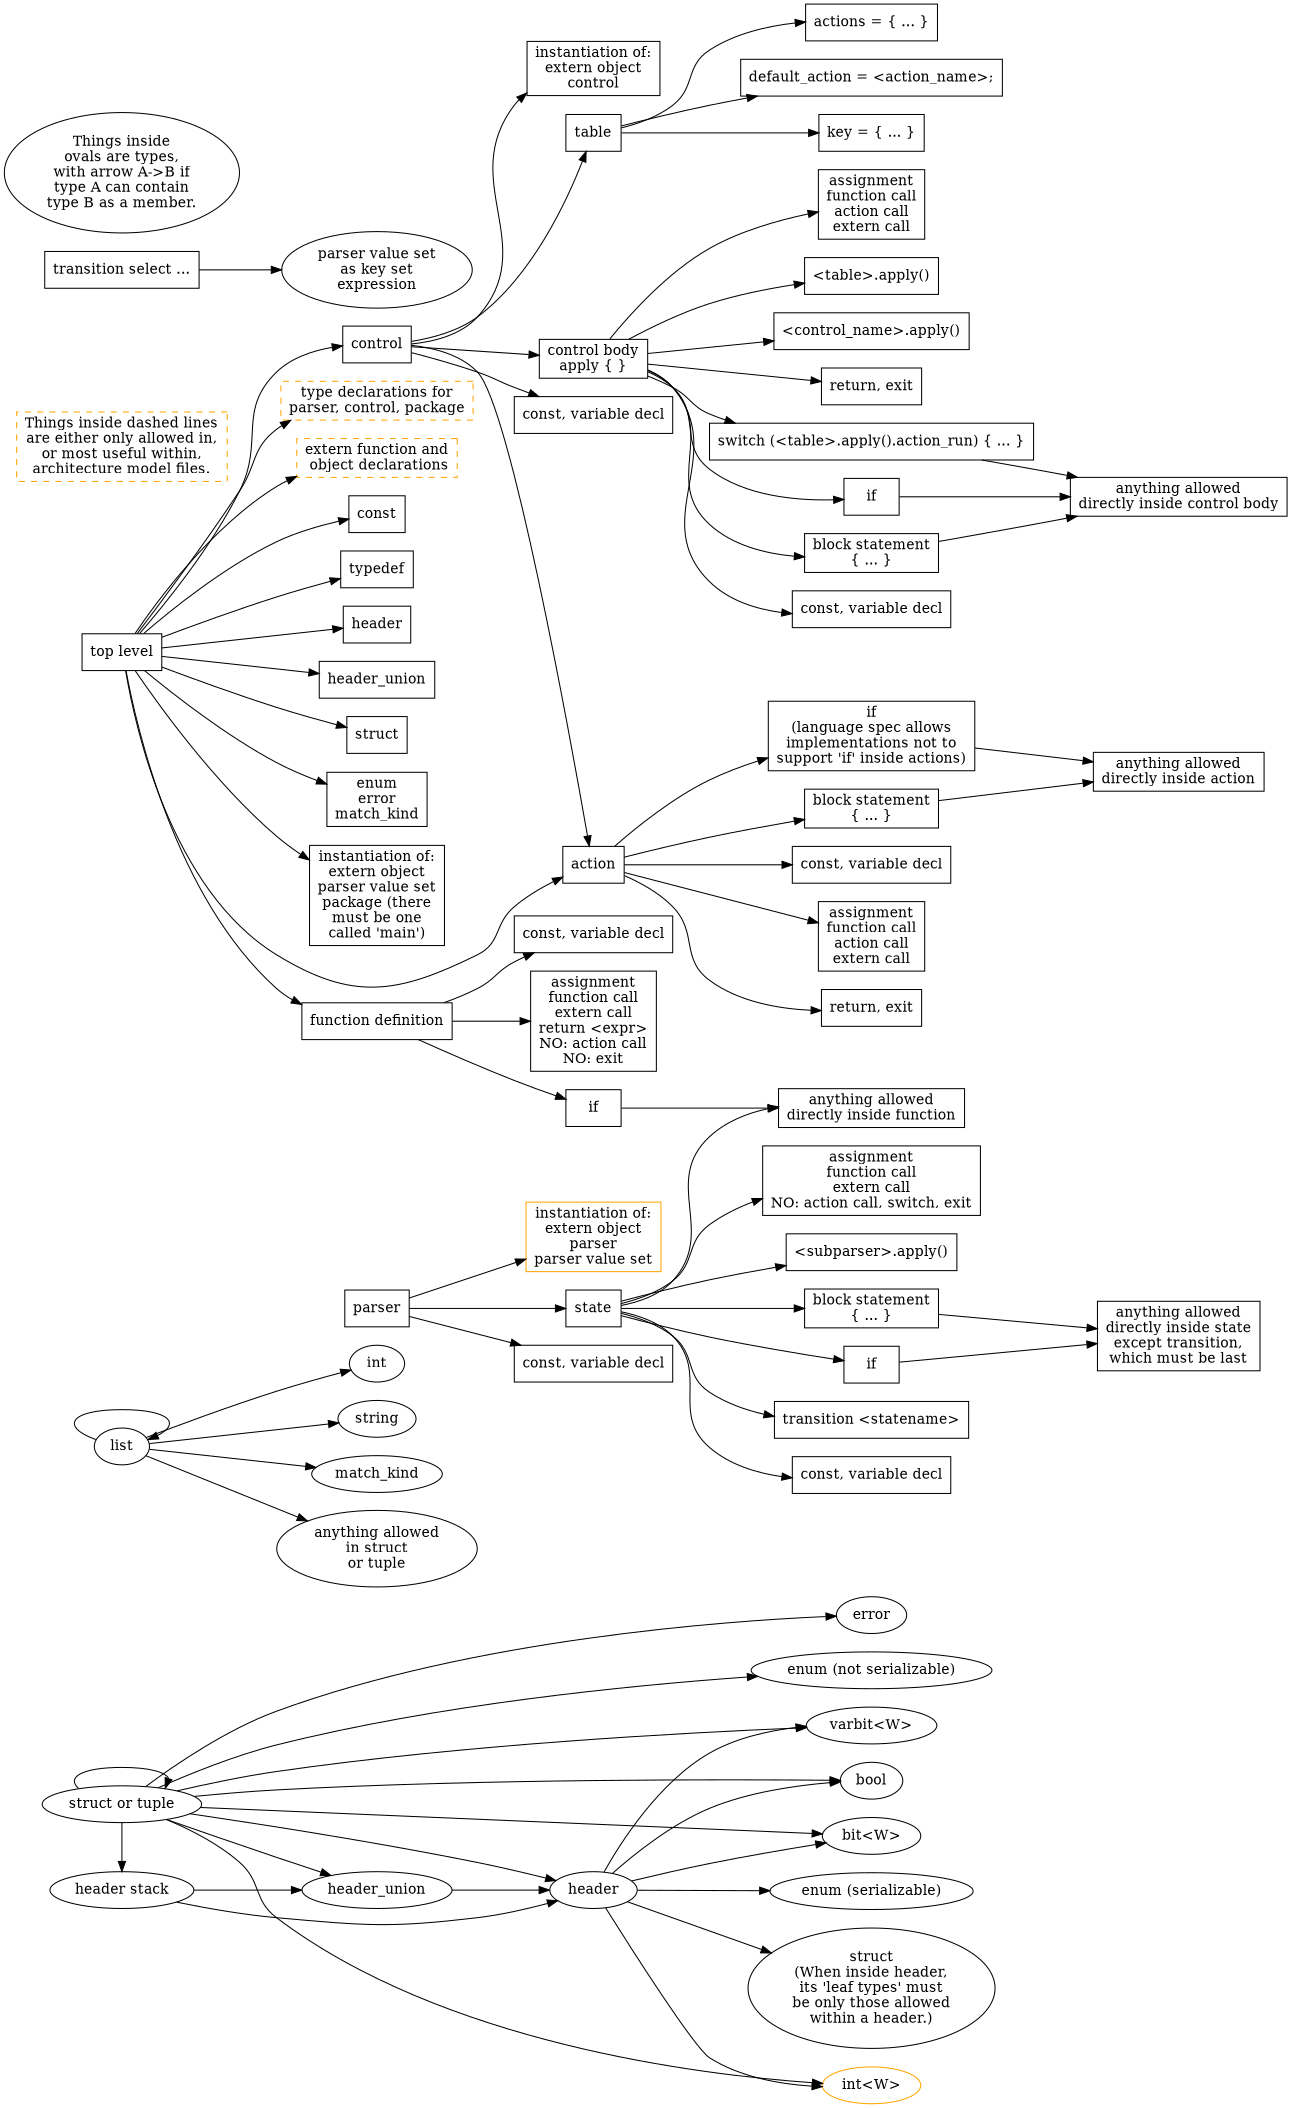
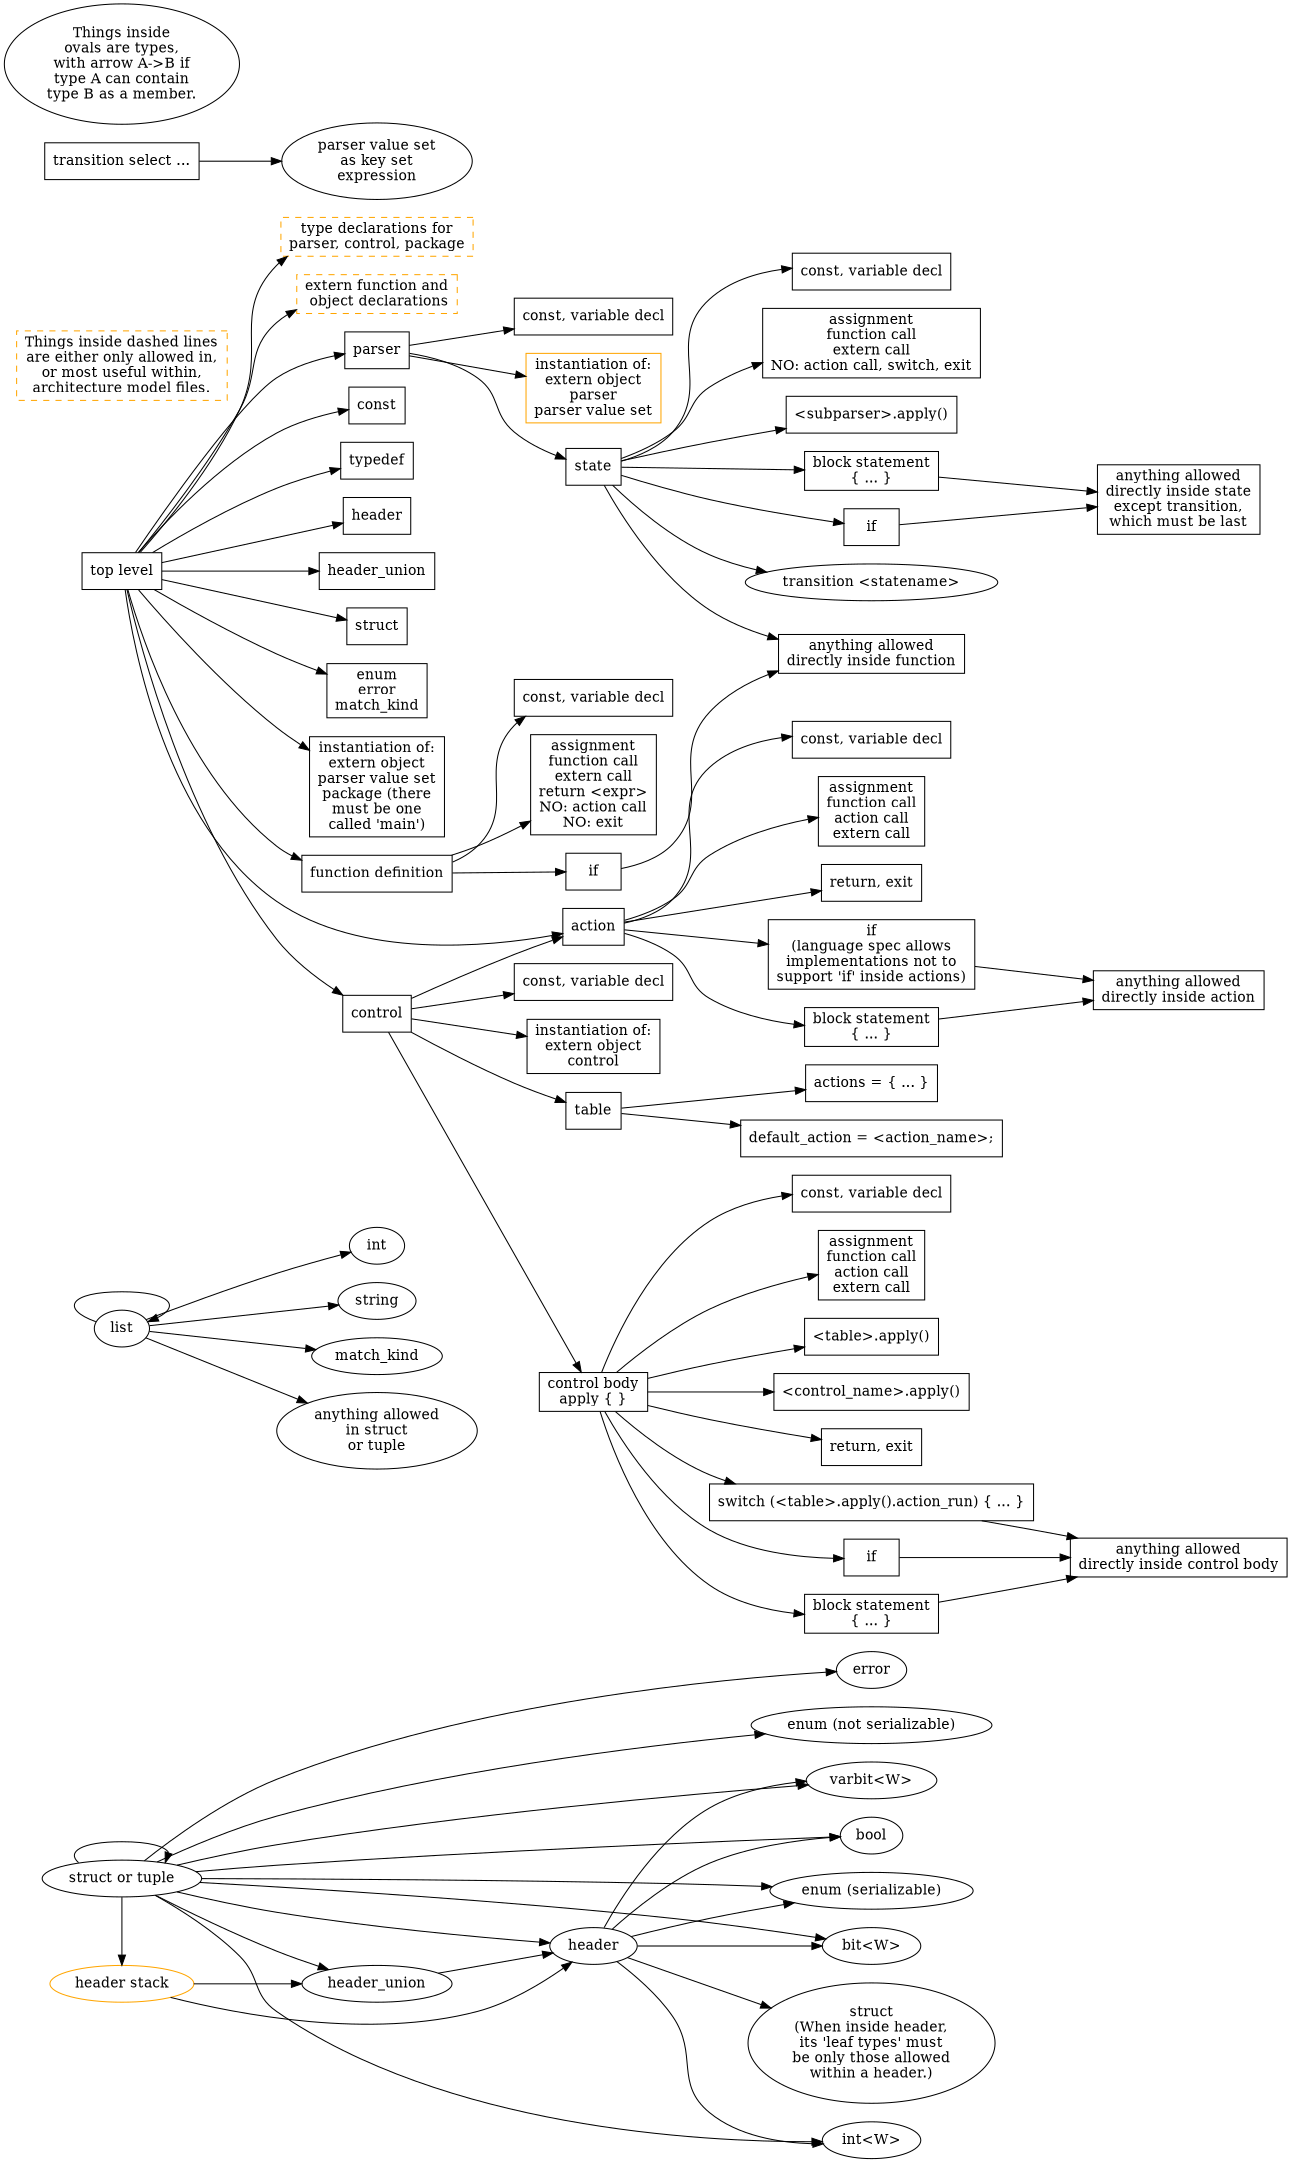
node "key = { ... }": removed
edge "top level" -> "parser": added
node "transition <statename>": shape box -> ellipse
edge "struct or tuple" -> "enum (serializable)": added
node "header stack": color black -> orange
node "int<W>": color orange -> black
